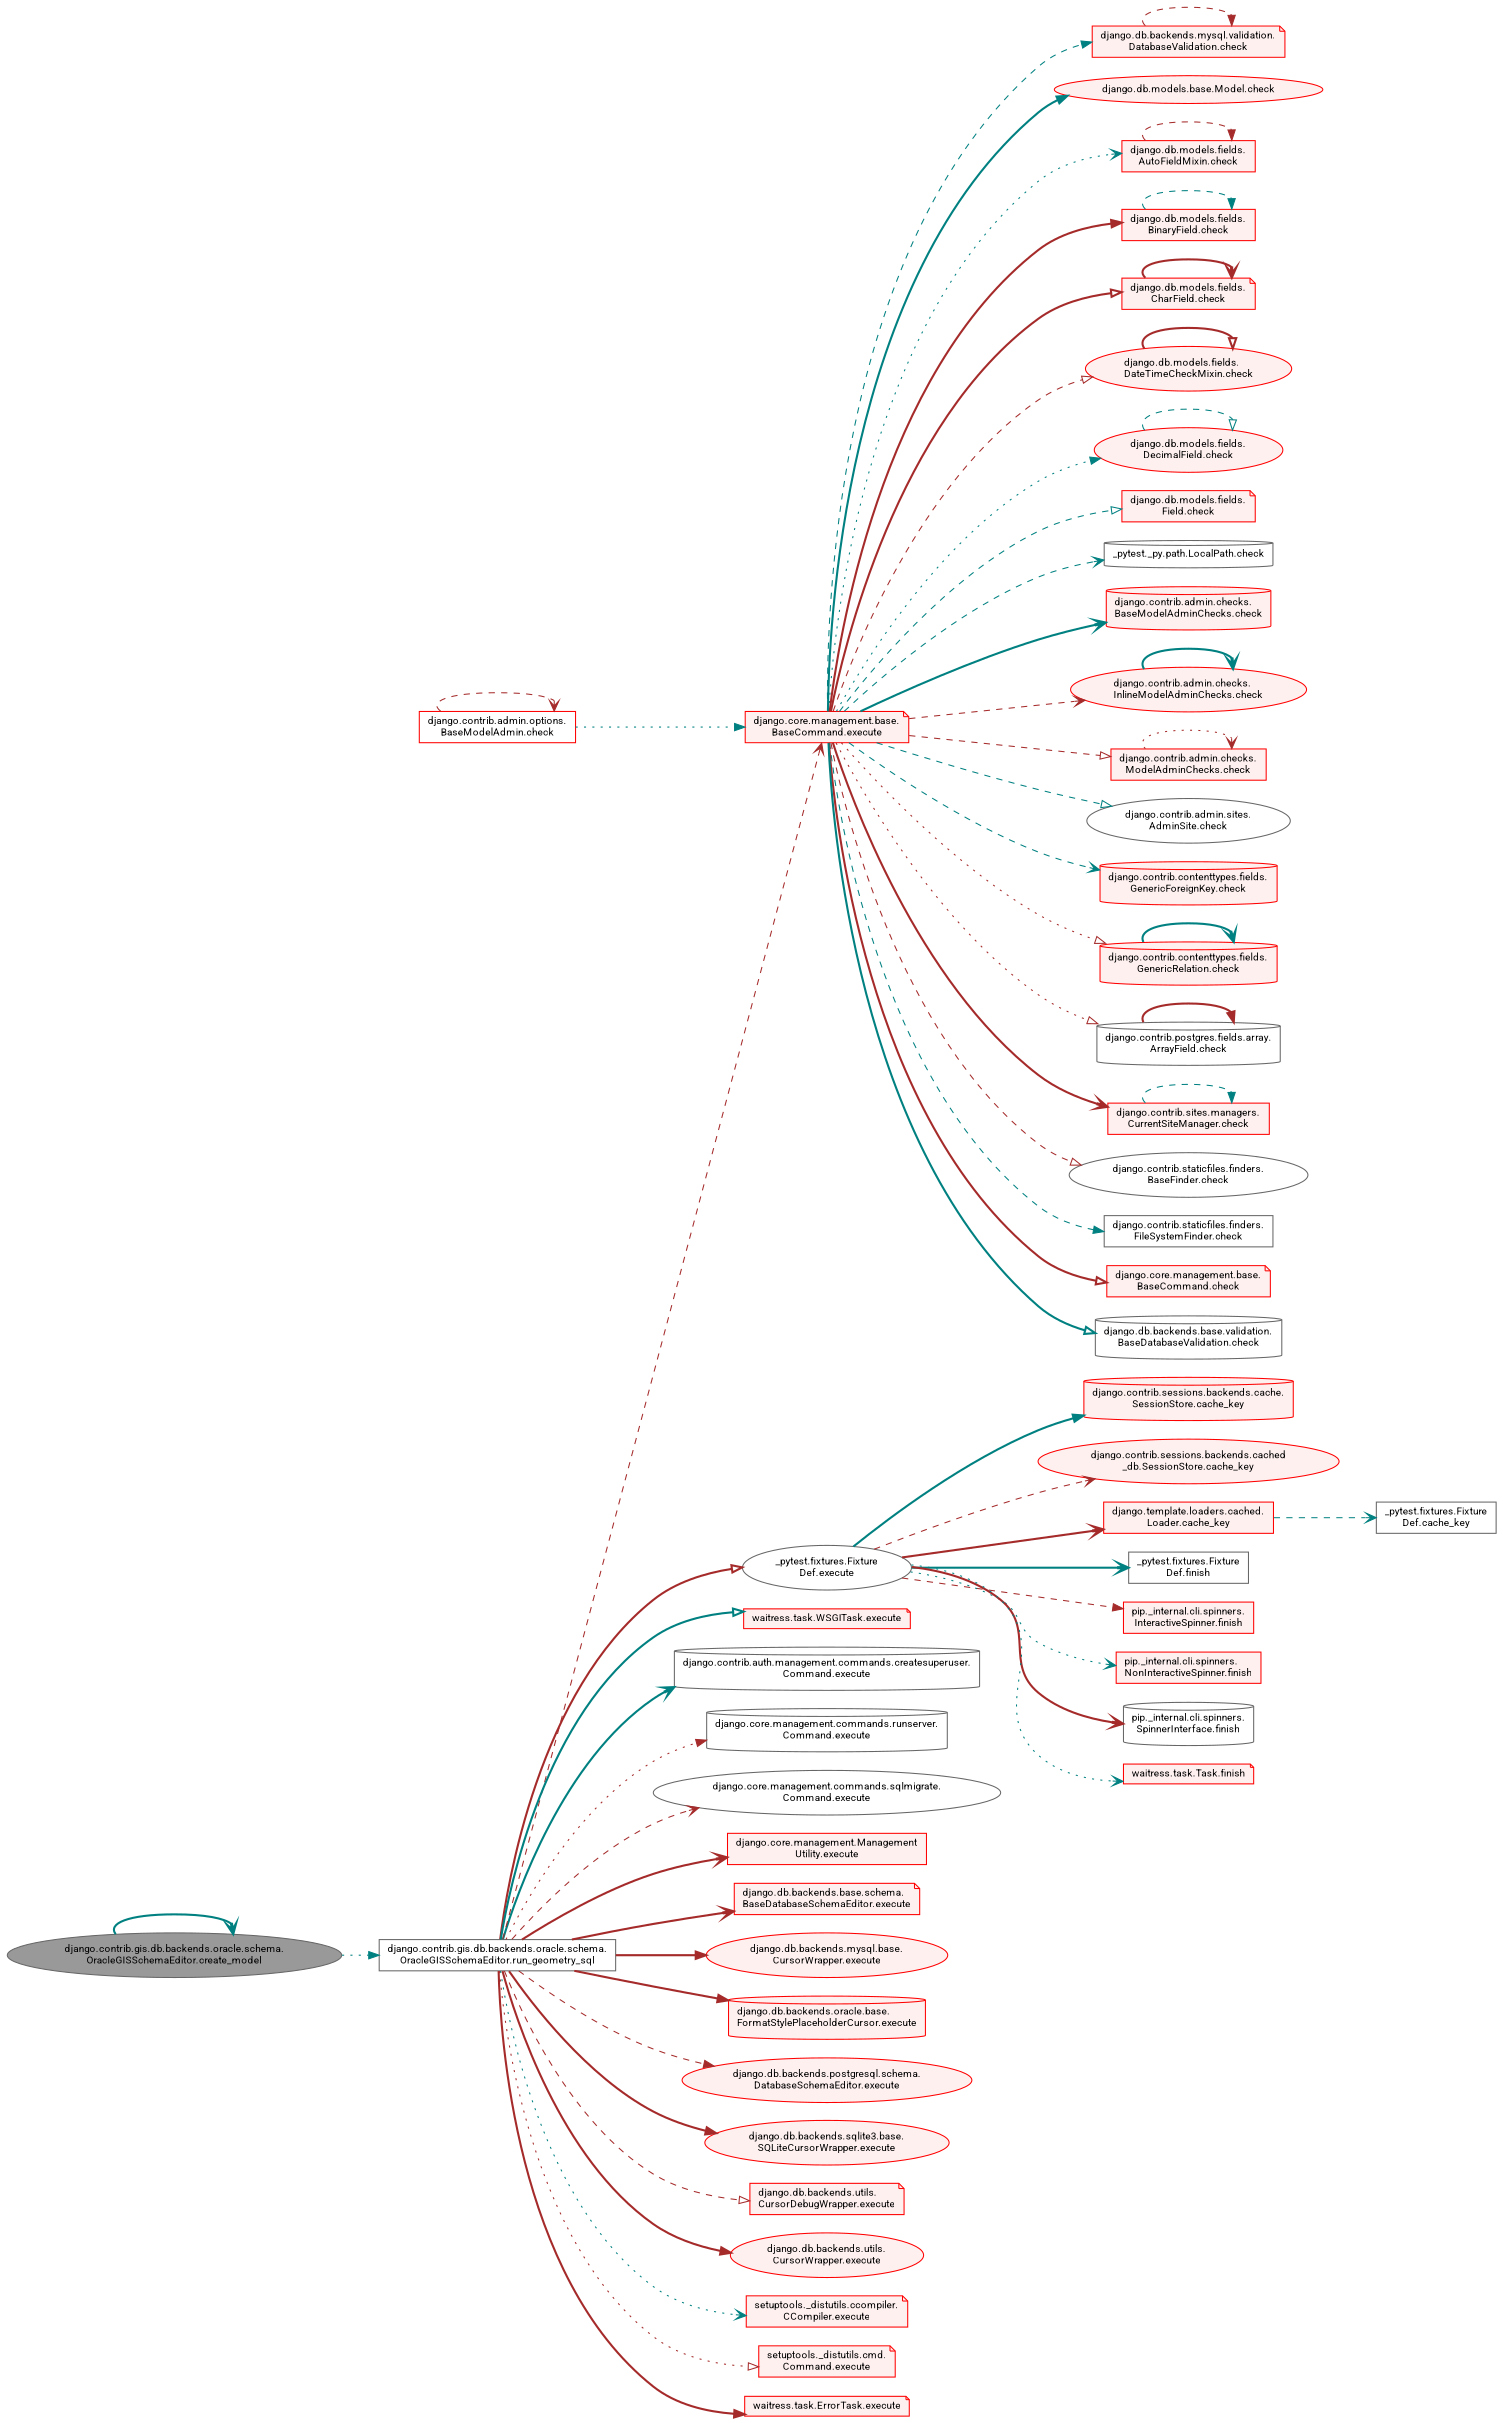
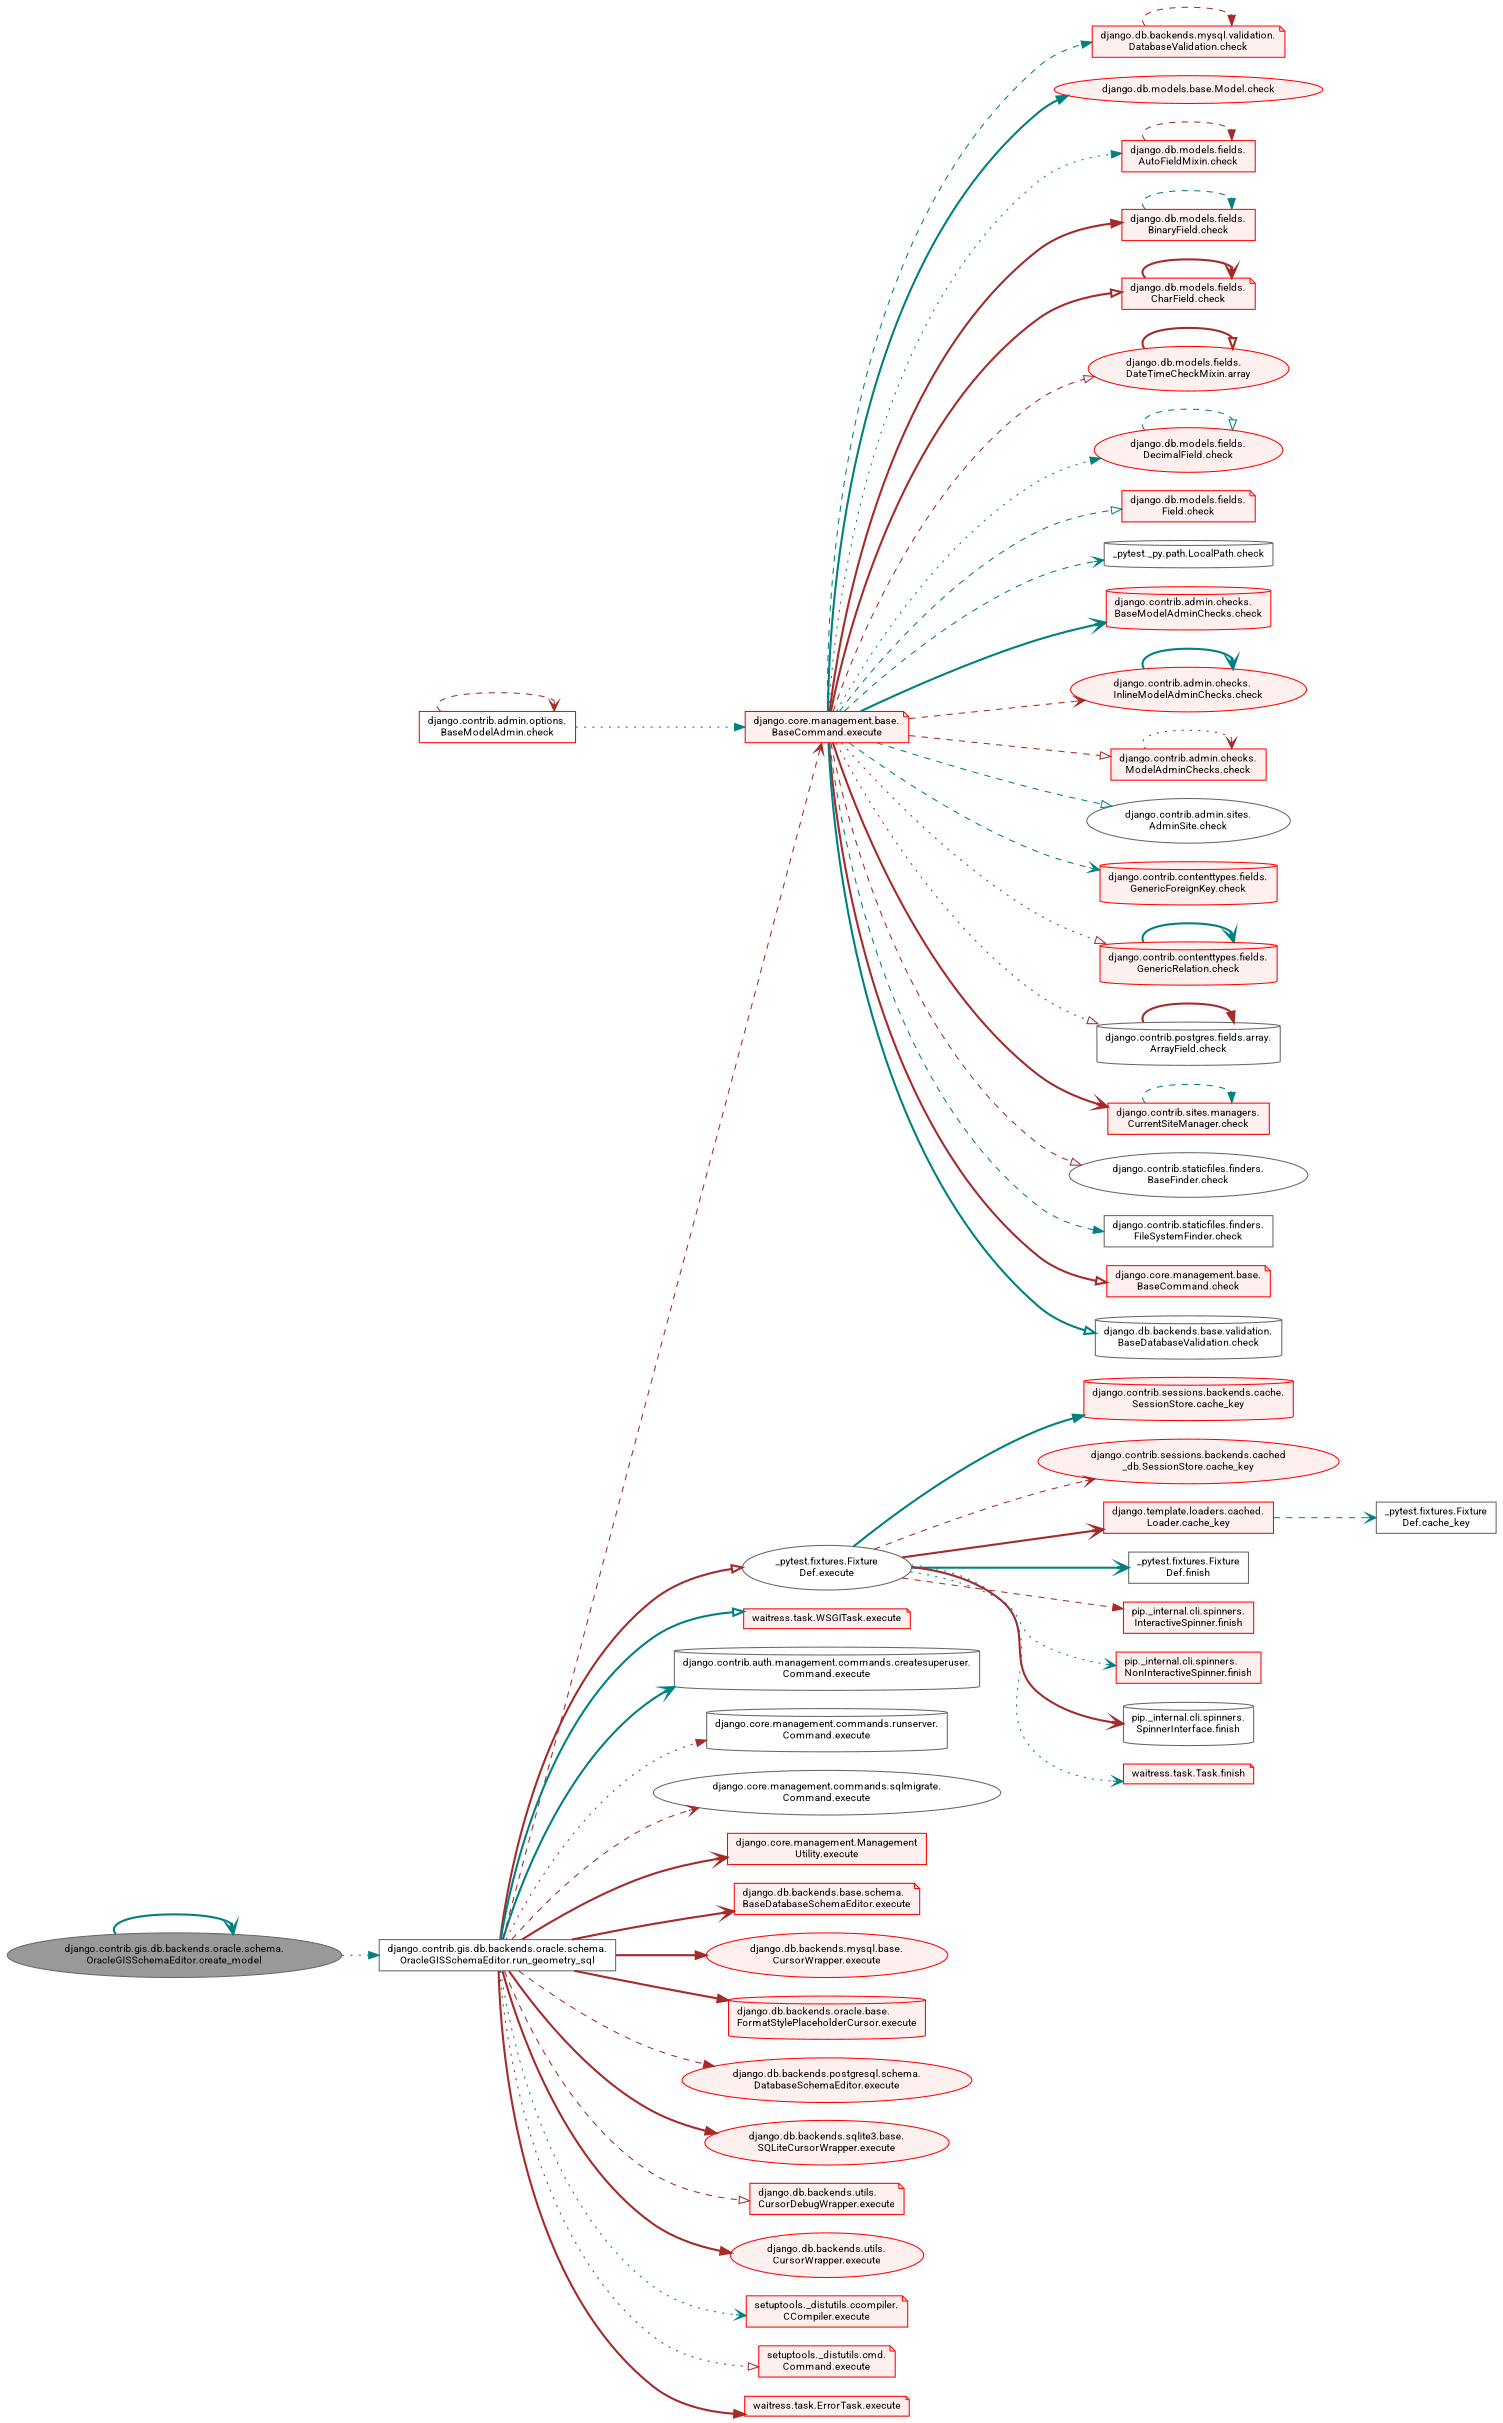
node "django.db.models.fields. DateTimeCheckMixin.check": label "django.db.models.fields. DateTimeCheckMixin.check" -> "django.db.models.fields. DateTimeCheckMixin.array"
edge "django.core.management.base. BaseCommand.execute" -> "django.db.models.fields. AutoFieldMixin.check": arrowhead vee -> normal
